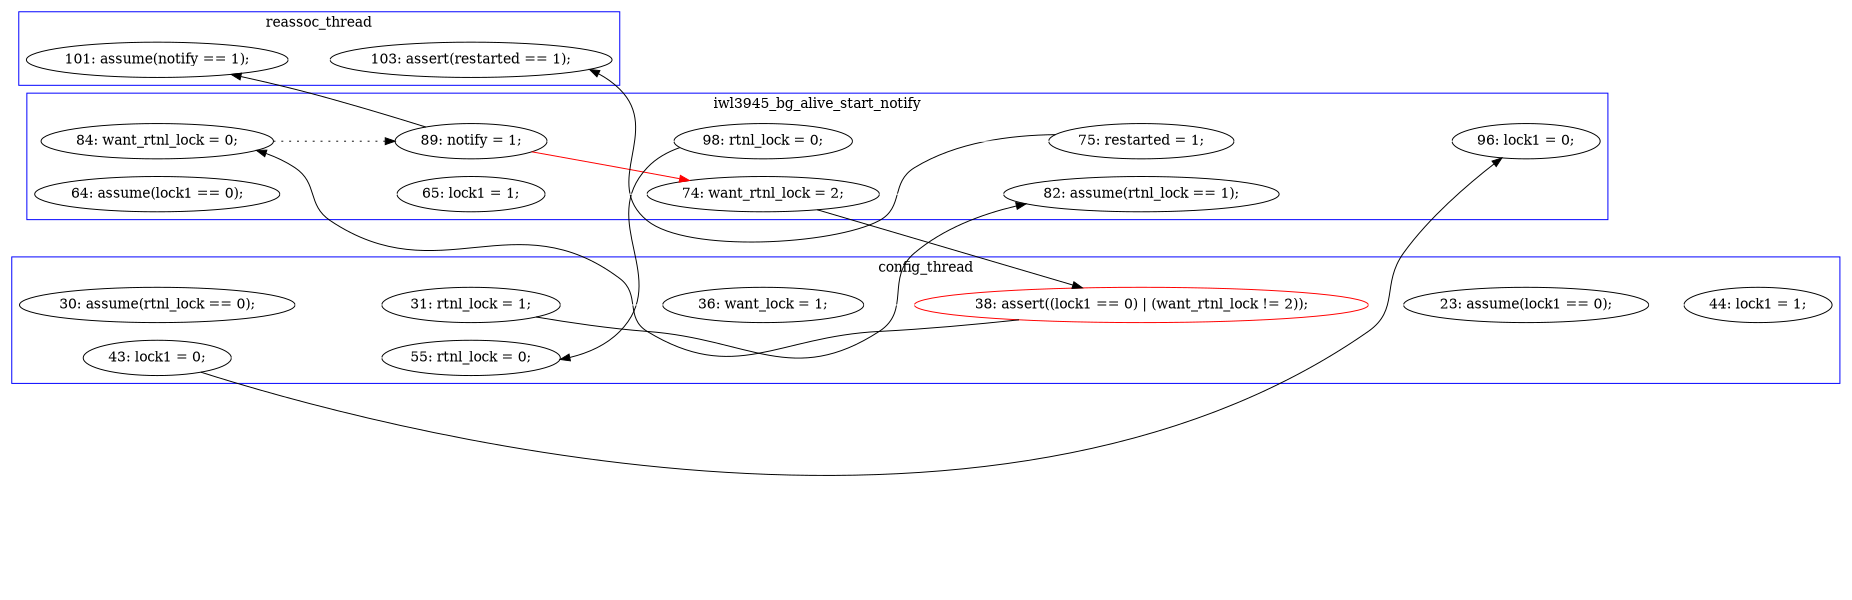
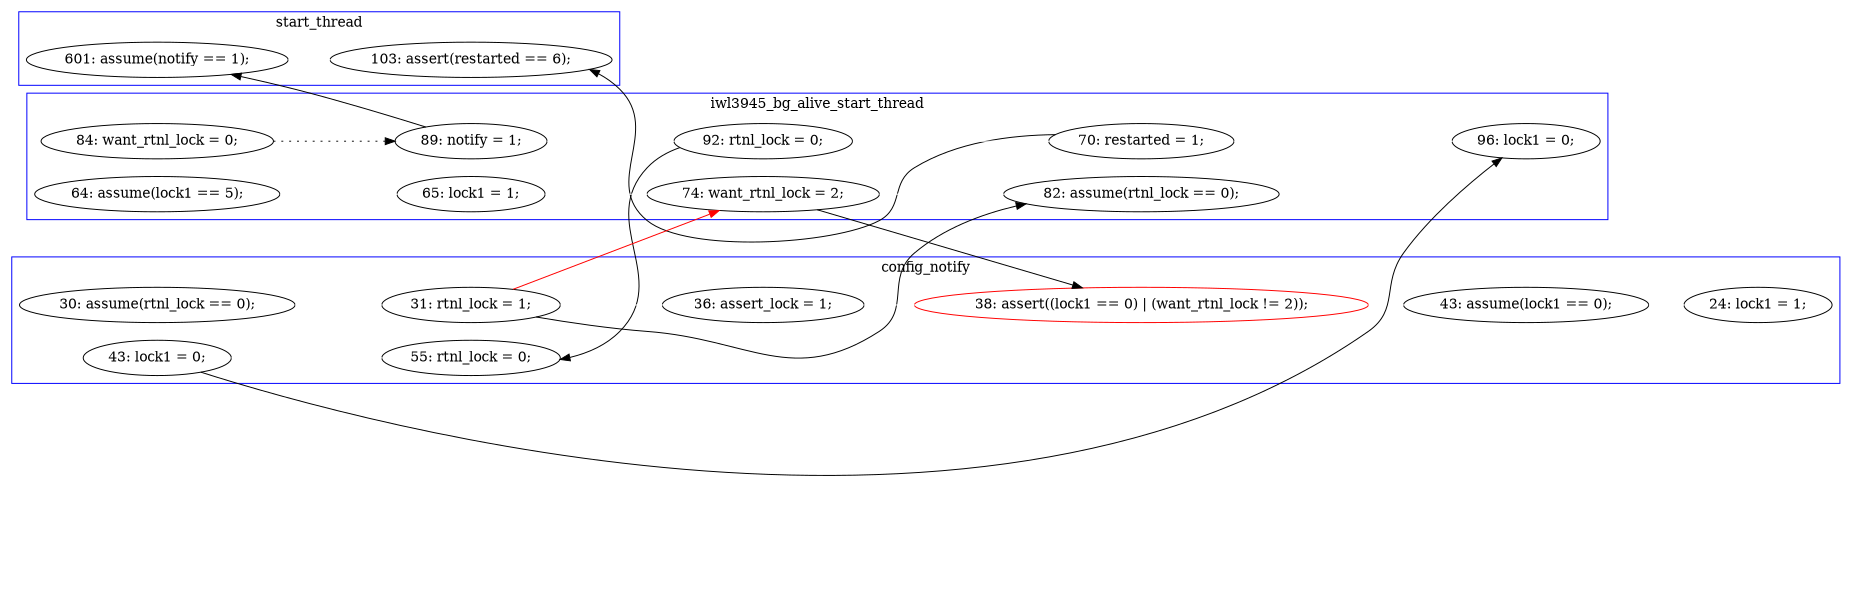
cluster "reassoc_thread": label "reassoc_thread" -> "start_thread"
node "101: assume(notify == 1);": label "101: assume(notify == 1);" -> "601: assume(notify == 1);"
node "103: assert(restarted == 1);": label "103: assert(restarted == 1);" -> "103: assert(restarted == 6);"
cluster "iwl3945_bg_alive_start_notify": label "iwl3945_bg_alive_start_notify" -> "iwl3945_bg_alive_start_thread"
node "98: rtnl_lock = 0;": label "98: rtnl_lock = 0;" -> "92: rtnl_lock = 0;"
node "75: restarted = 1;": label "75: restarted = 1;" -> "70: restarted = 1;"
edge "89: notify = 1;" -> "74: want_rtnl_lock = 2;": now "31: rtnl_lock = 1;" -> "74: want_rtnl_lock = 2;"
node "64: assume(lock1 == 0);": label "64: assume(lock1 == 0);" -> "64: assume(lock1 == 5);"
node "82: assume(rtnl_lock == 1);": label "82: assume(rtnl_lock == 1);" -> "82: assume(rtnl_lock == 0);"
cluster "config_thread": label "config_thread" -> "config_notify"
edge "38: assert((lock1 == 0) | (want_rtnl_lock != 2));" -> "84: want_rtnl_lock = 0;": removed
node "36: want_lock = 1;": label "36: want_lock = 1;" -> "36: assert_lock = 1;"
node "23: assume(lock1 == 0);": label "23: assume(lock1 == 0);" -> "43: assume(lock1 == 0);"
node "44: lock1 = 1;": label "44: lock1 = 1;" -> "24: lock1 = 1;"
